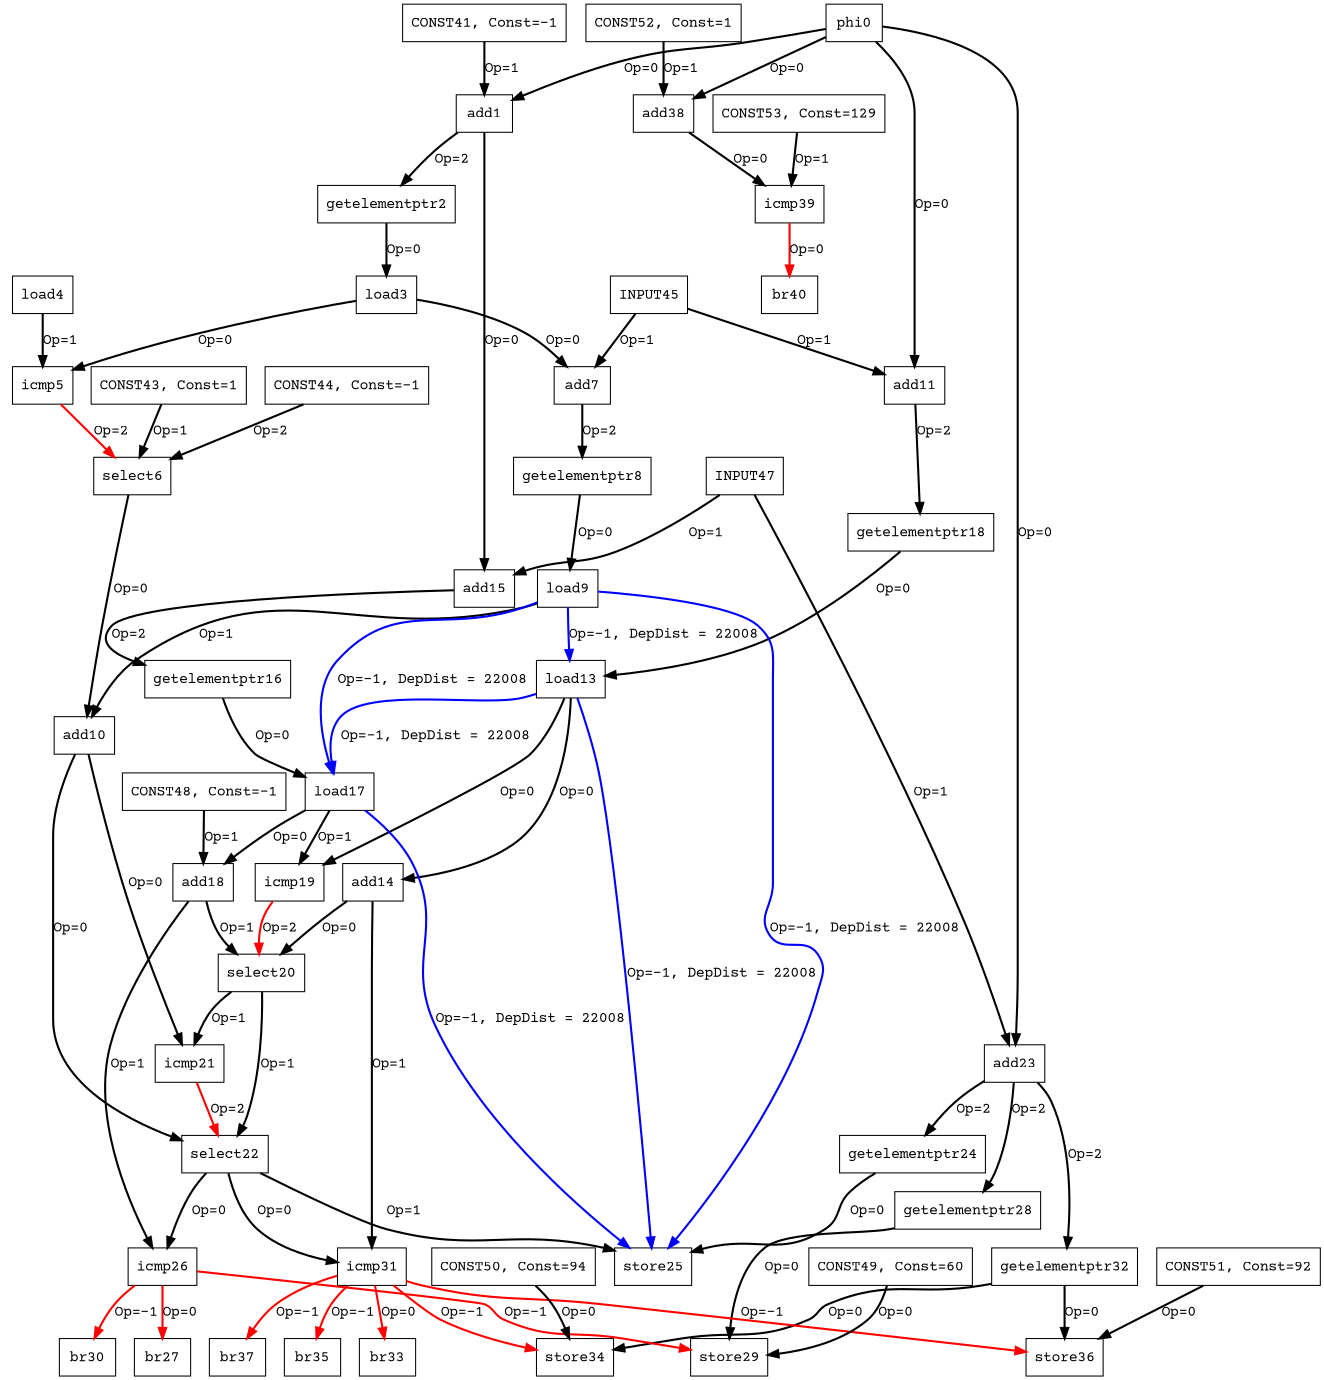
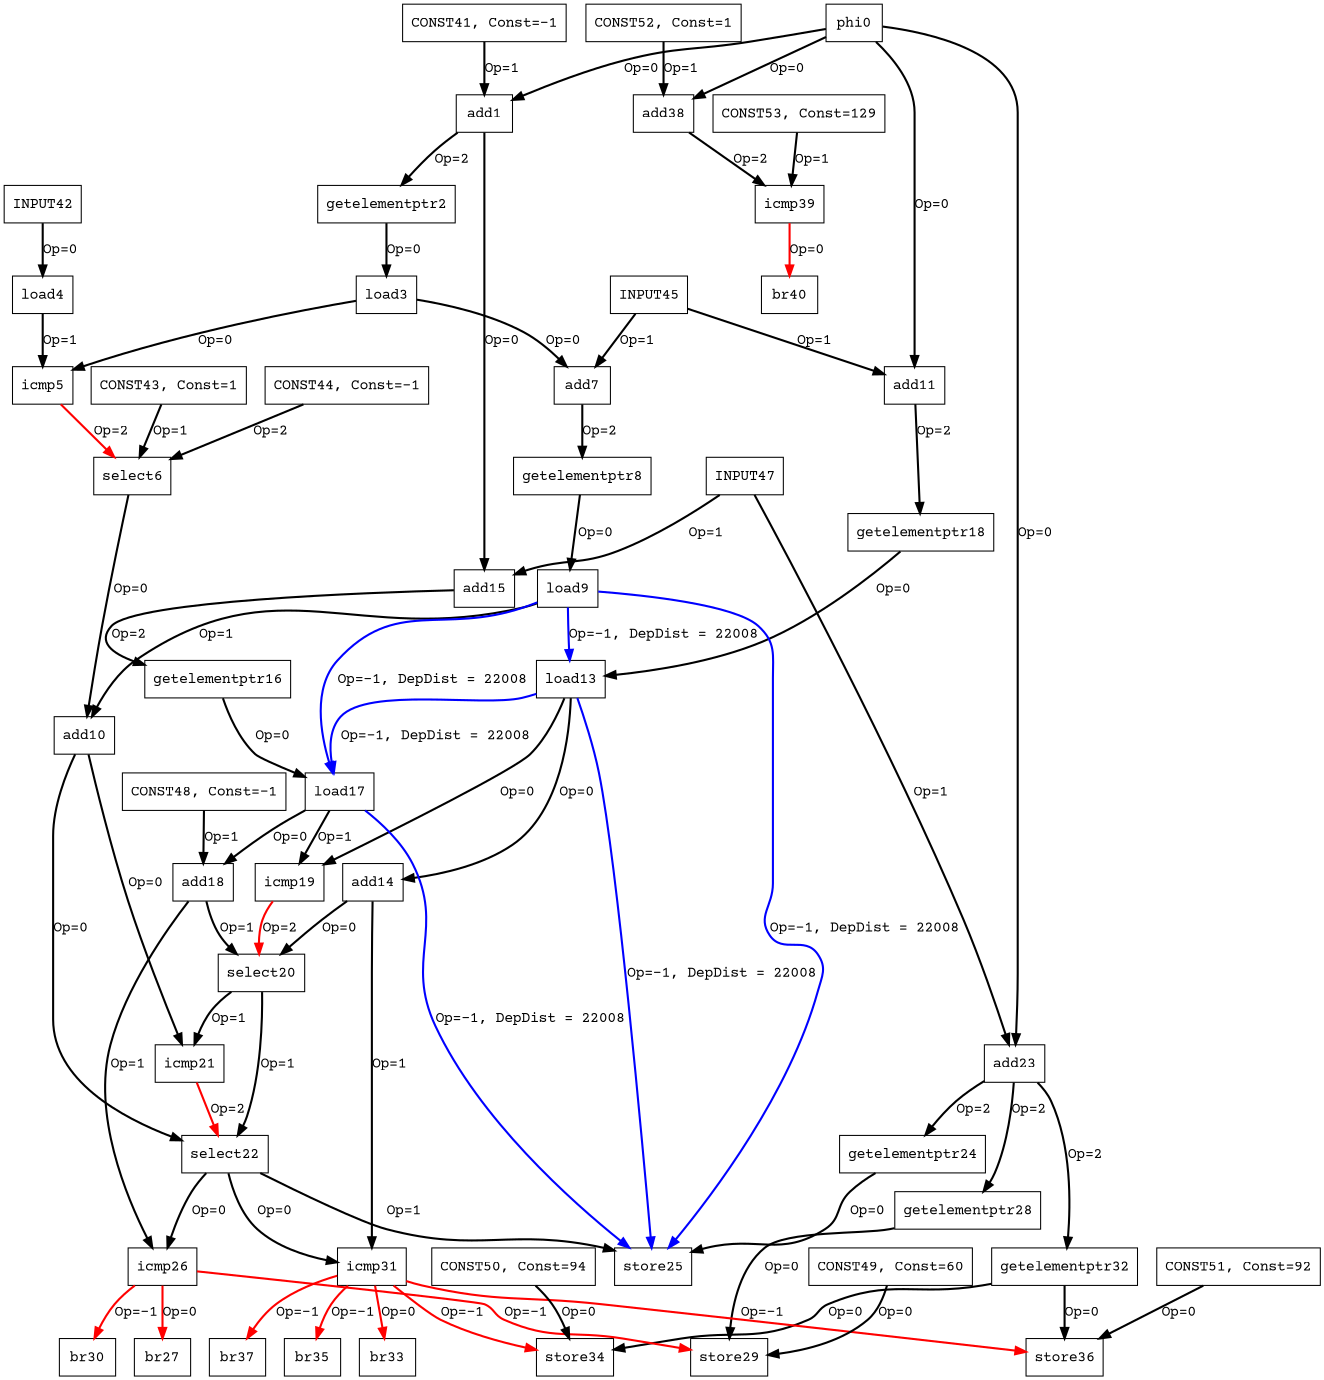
edge "add38" -> "icmp39": label "Op=0" -> "Op=2"
node "INPUT42": added
